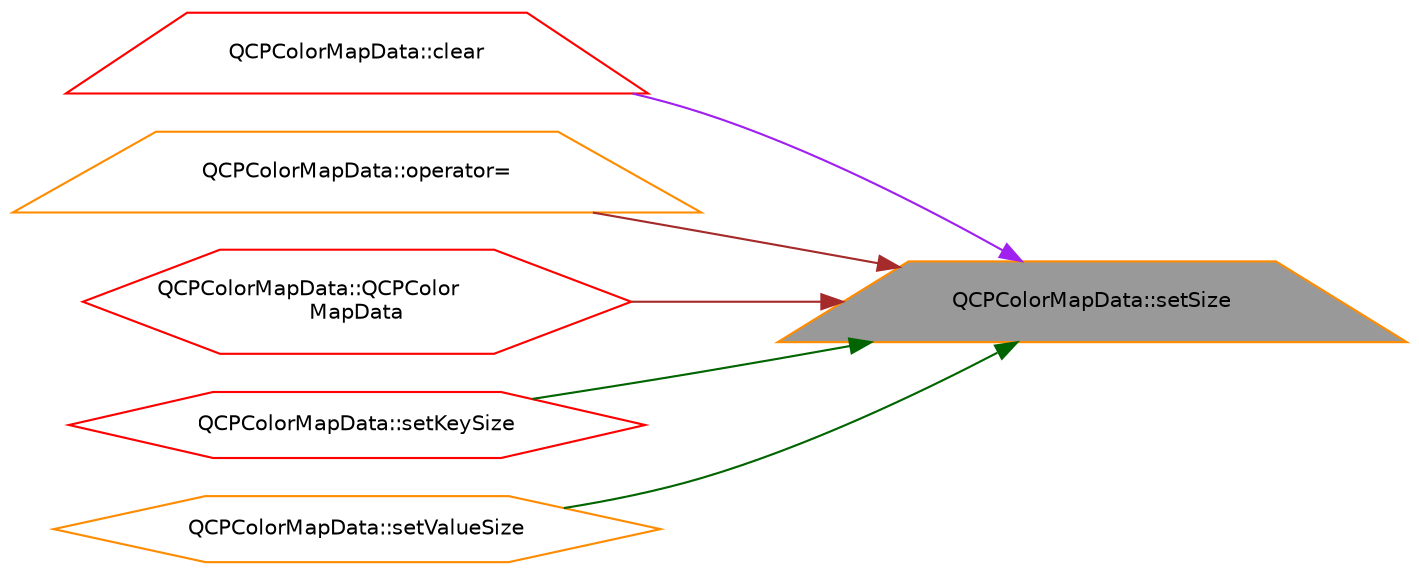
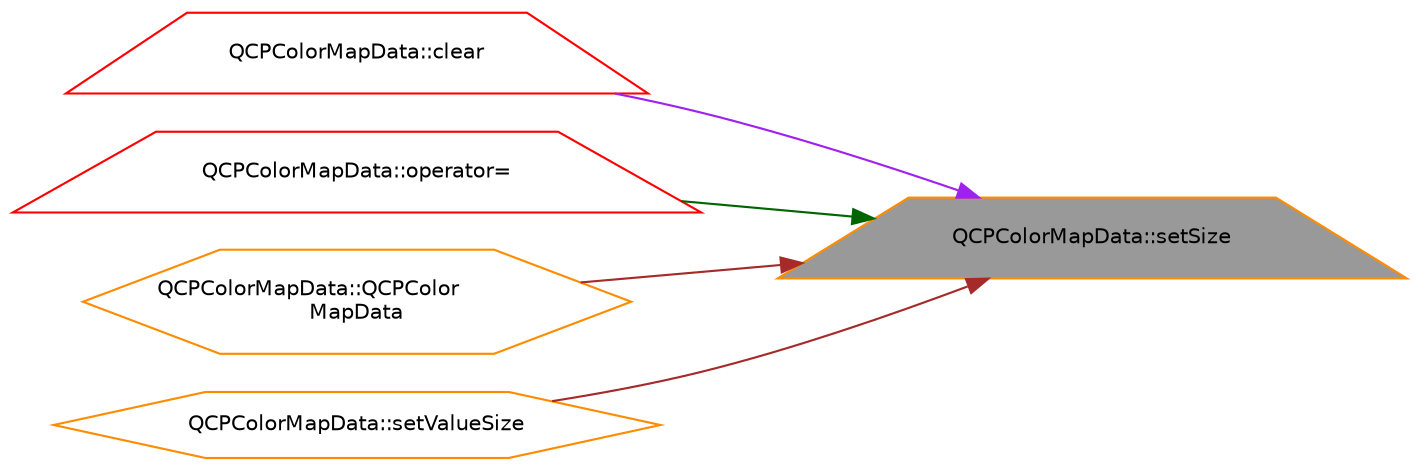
node "QCPColorMapData::operator=": color darkorange -> red
edge "QCPColorMapData::operator=" -> "QCPColorMapData::setSize": color brown -> darkgreen
node "QCPColorMapData::QCPColor MapData": color red -> darkorange
node "QCPColorMapData::setKeySize": removed
edge "QCPColorMapData::setValueSize" -> "QCPColorMapData::setSize": color darkgreen -> brown
